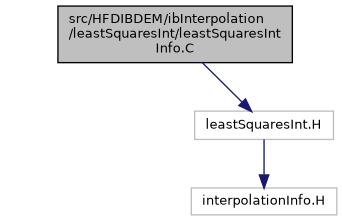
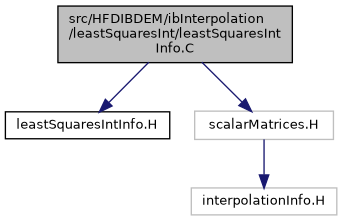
node "leastSquaresIntInfo.H": added
node "leastSquaresInt.H": label "leastSquaresInt.H" -> "scalarMatrices.H"
